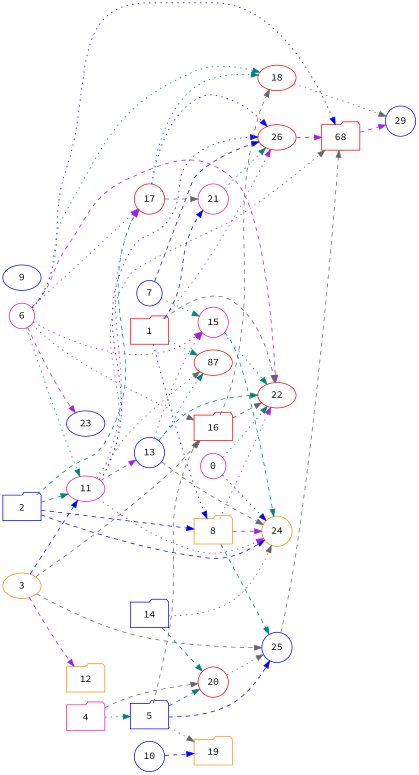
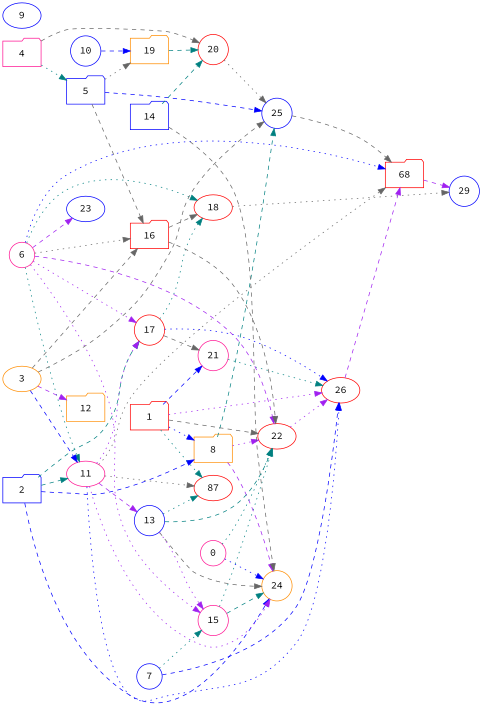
edge "22" -> "26": added
edge "14" -> "24": style dotted -> dashed
edge "5" -> "20": now "19" -> "20"
